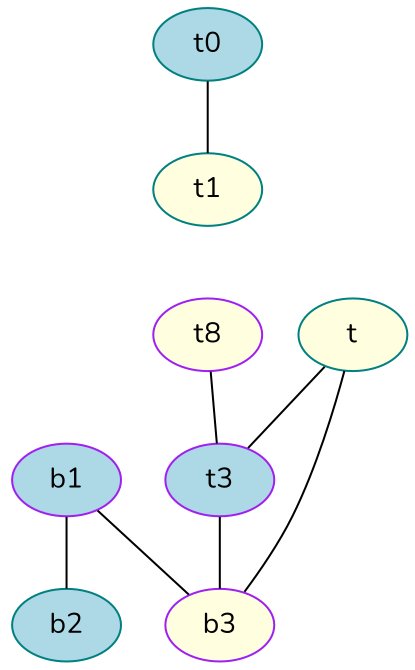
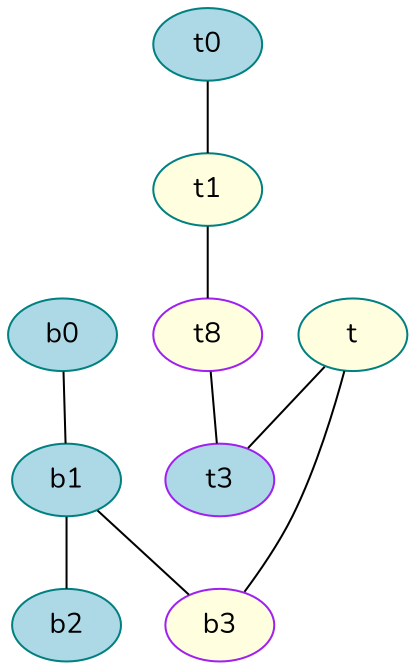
edge "t1" -- "t8": added
node "b0": added
node "b1": color purple -> teal
edge "t3" -- "b3": removed
